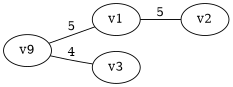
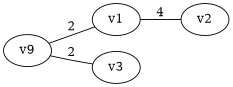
edge "v1" -- "v2": label "5" -> "4"
edge "v1" -- "v9": label "5" -> "2"
edge "v9" -- "v3": label "4" -> "2"
